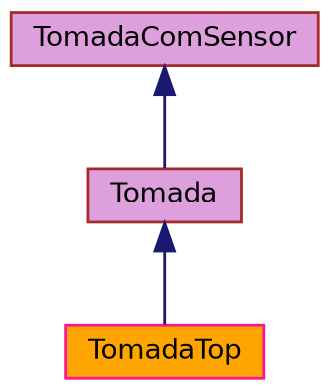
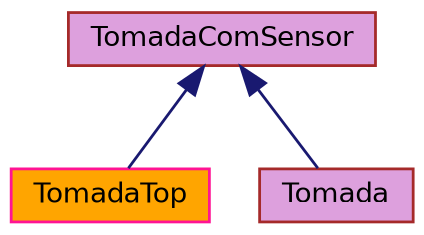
edge "TomadaTop" -> "Tomada": now "TomadaTop" -> "TomadaComSensor"
